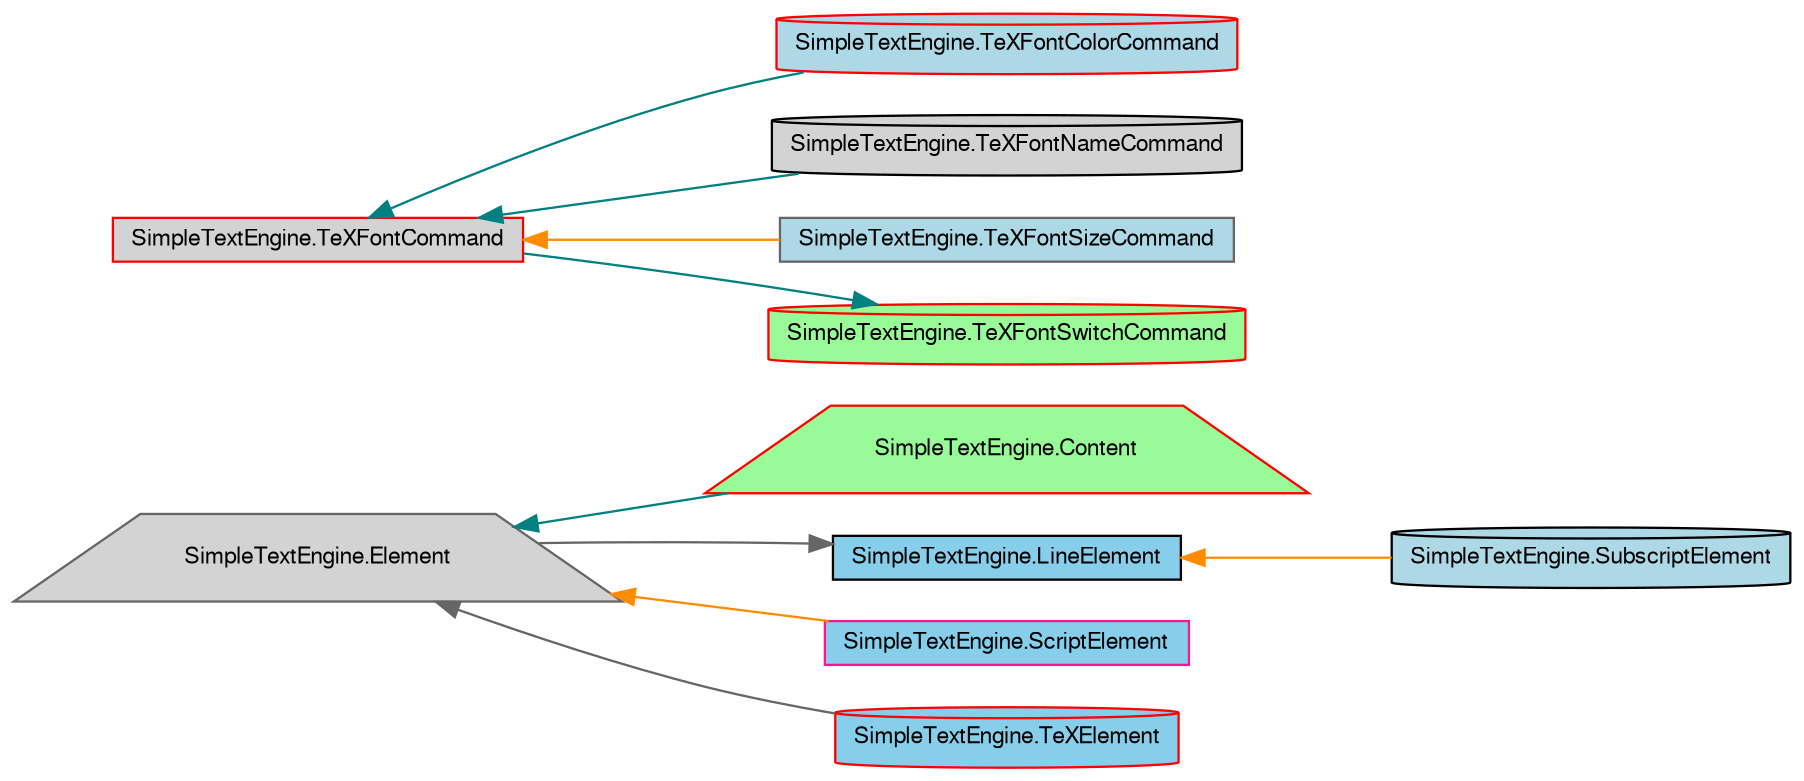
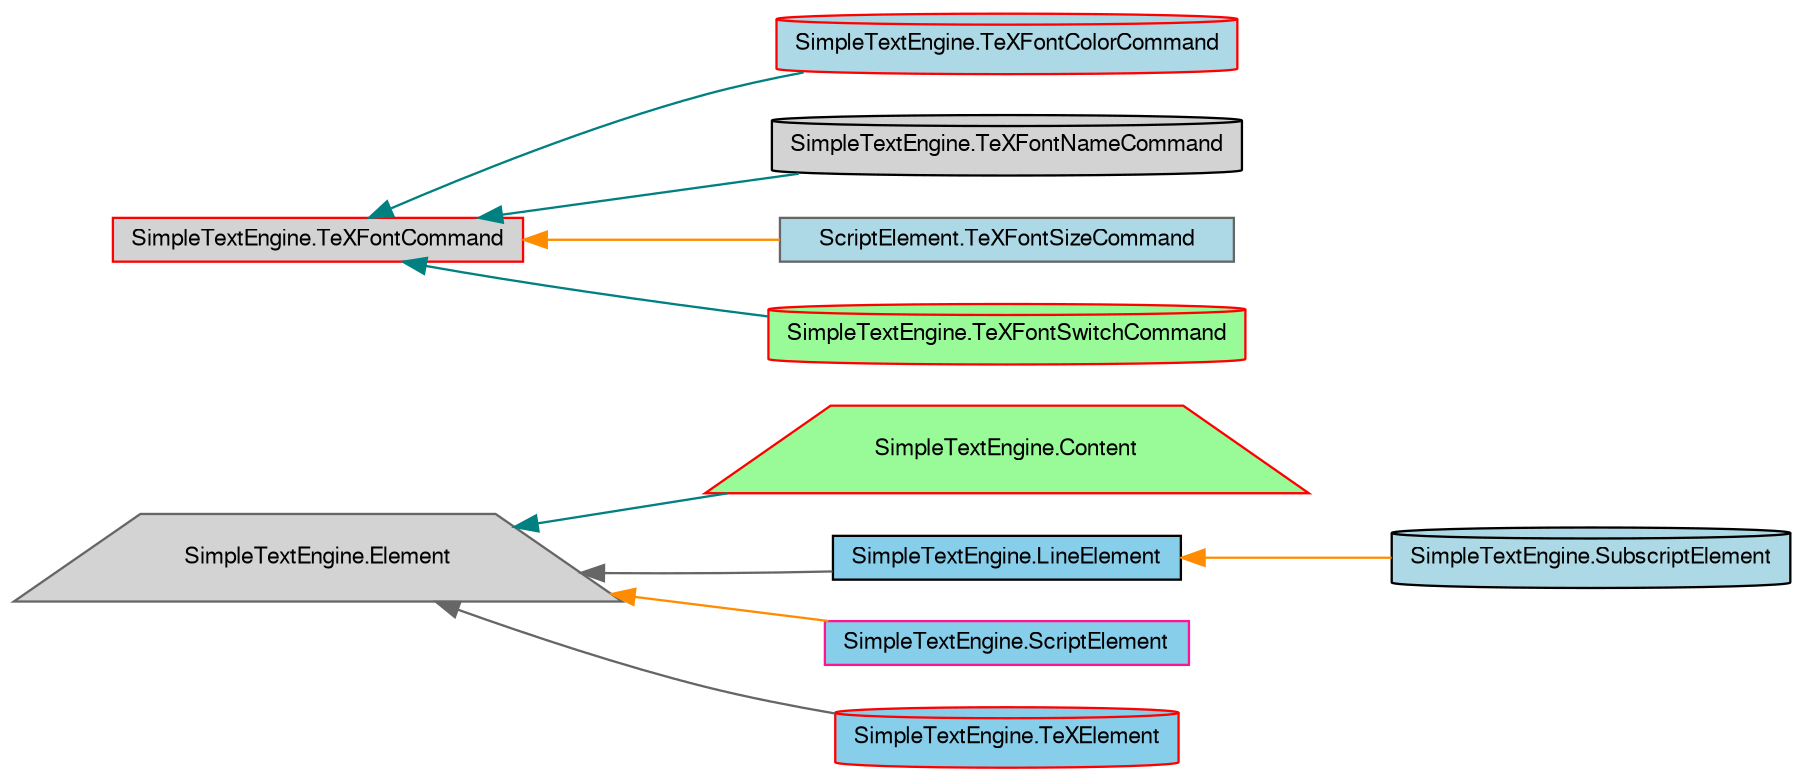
node "SimpleTextEngine.TeXFontSizeCommand": label "SimpleTextEngine.TeXFontSizeCommand" -> "ScriptElement.TeXFontSizeCommand"
edge "SimpleTextEngine.TeXFontCommand" -> "SimpleTextEngine.TeXFontSwitchCommand": reversed
edge "SimpleTextEngine.Element" -> "SimpleTextEngine.LineElement": reversed
